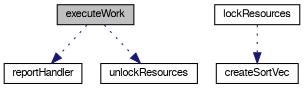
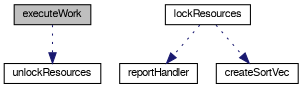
edge "executeWork" -> "reportHandler": now "lockResources" -> "reportHandler"
